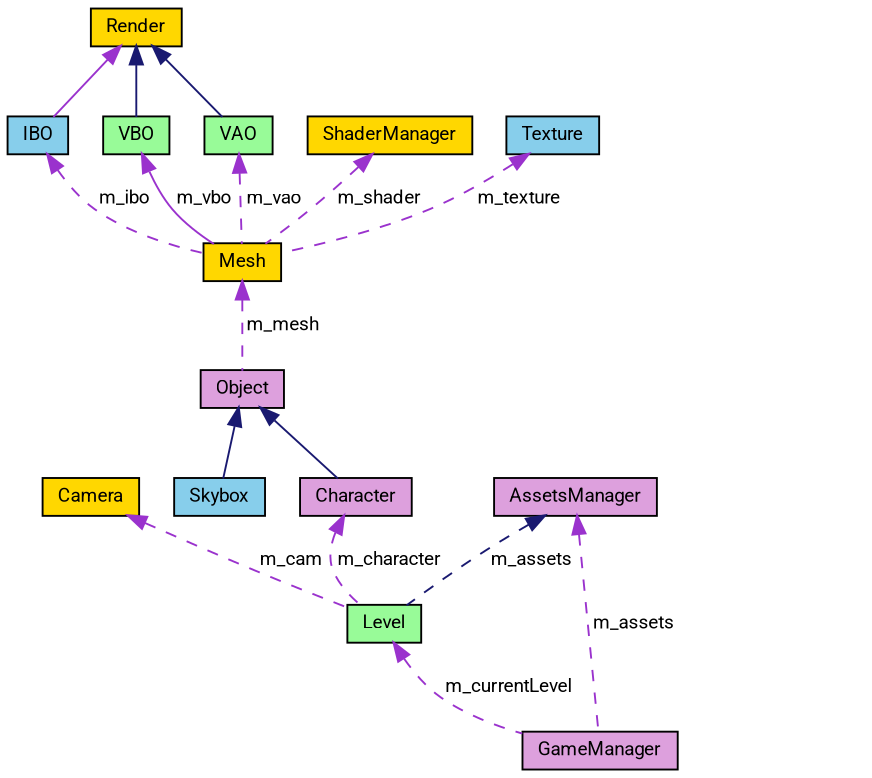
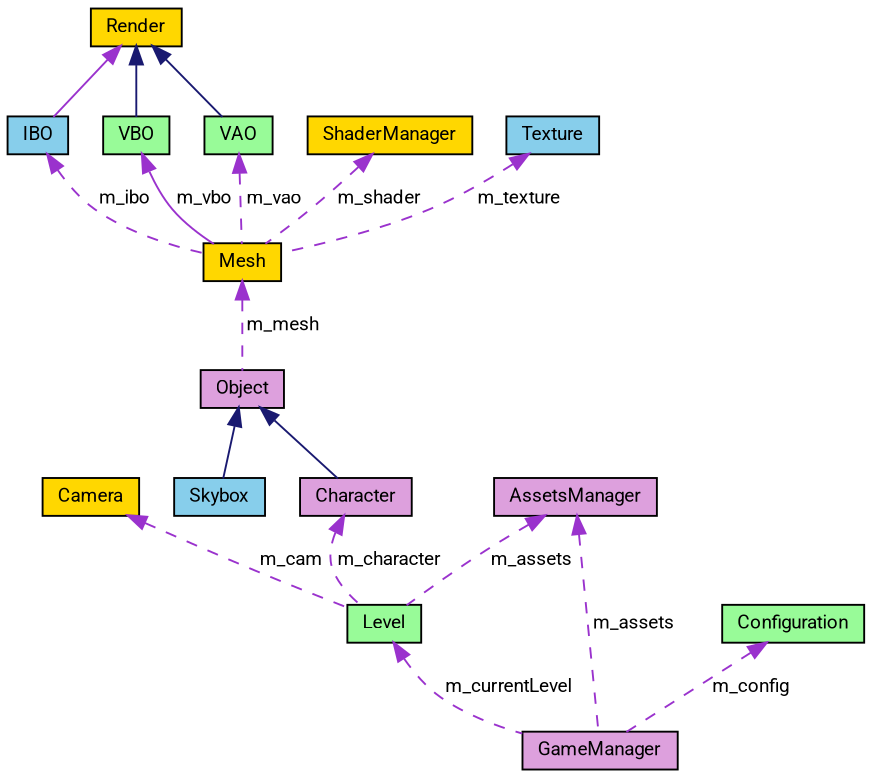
edge "Level" -> "AssetsManager": color midnightblue -> darkorchid3
node "Configuration": added
